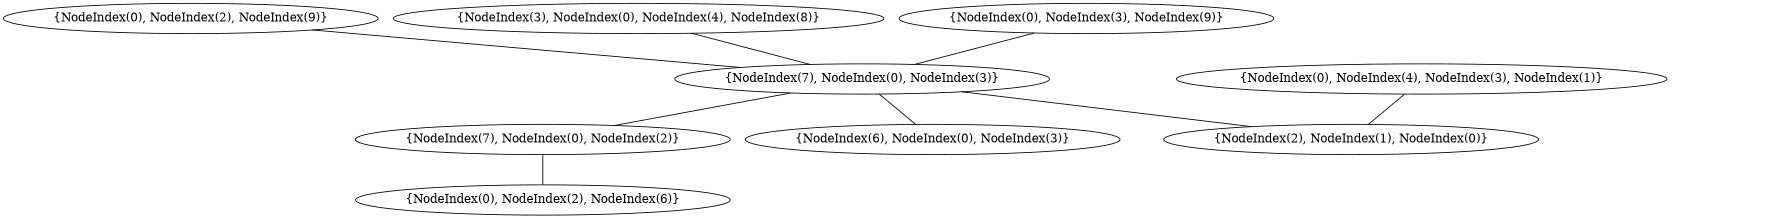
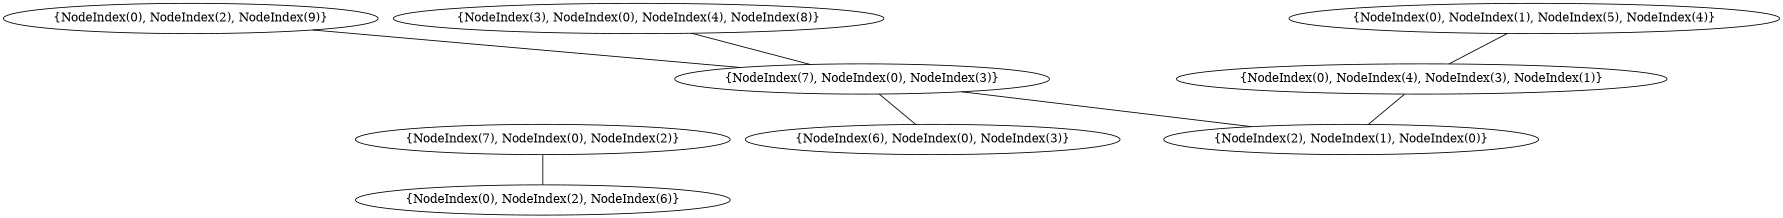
node "{NodeIndex(0), NodeIndex(3), NodeIndex(9)}": removed
node "{NodeIndex(0), NodeIndex(1), NodeIndex(5), NodeIndex(4)}": added
edge "{NodeIndex(7), NodeIndex(0), NodeIndex(3)}" -- "{NodeIndex(7), NodeIndex(0), NodeIndex(2)}": removed
